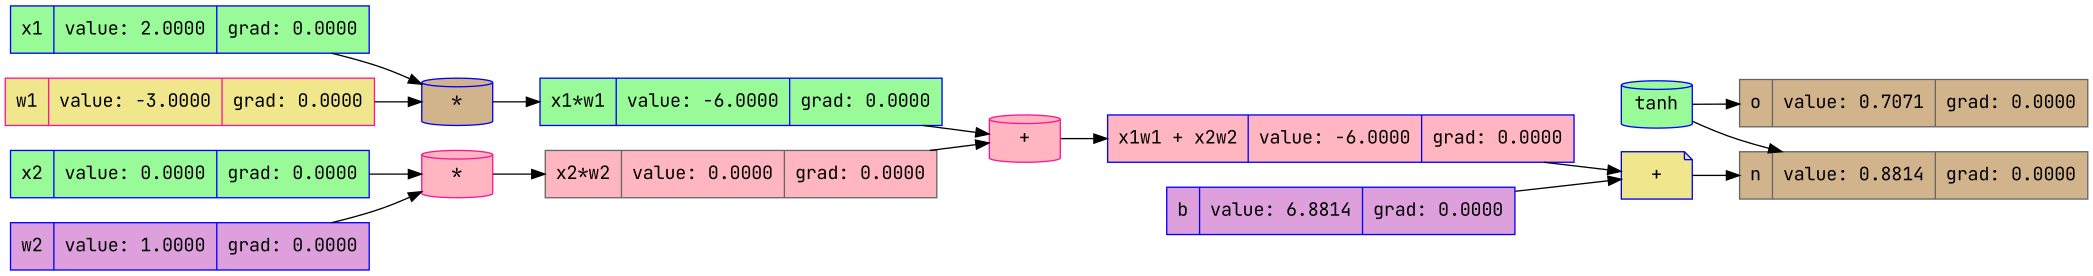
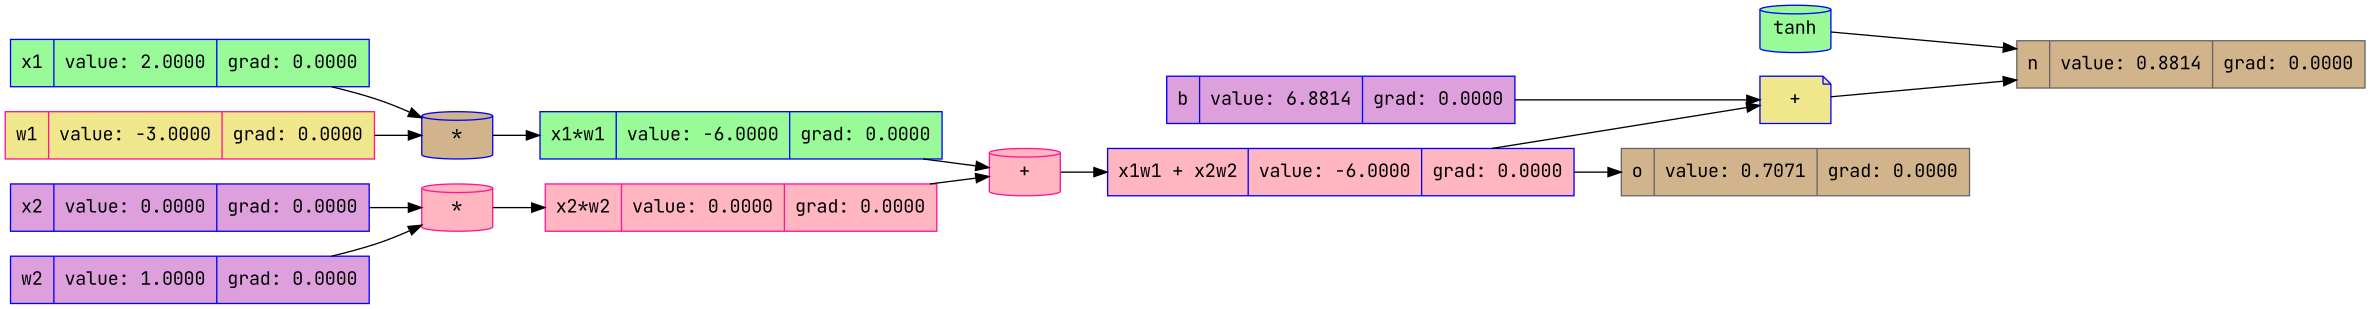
edge "tanh" -> "o": now "x1w1 + x2w2" -> "o"
node "x2": fillcolor palegreen -> plum
node "x2*w2": color gray40 -> deeppink
